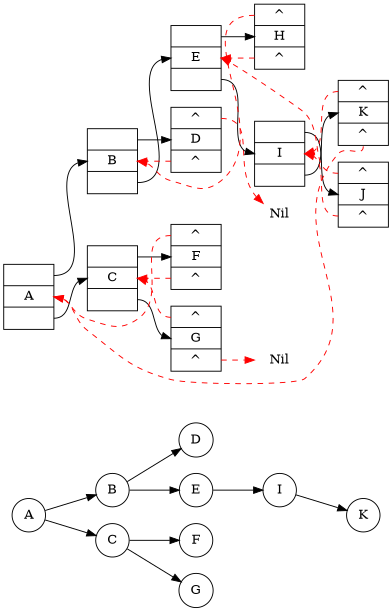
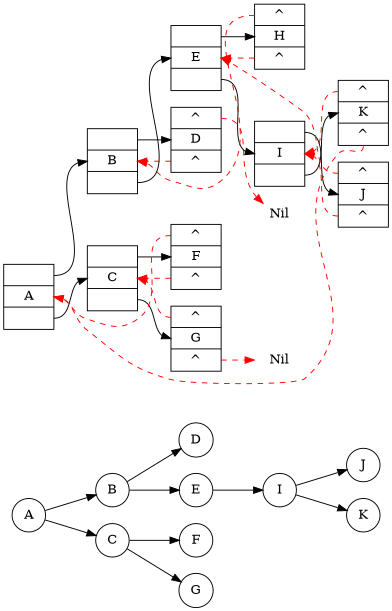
node "J": added
